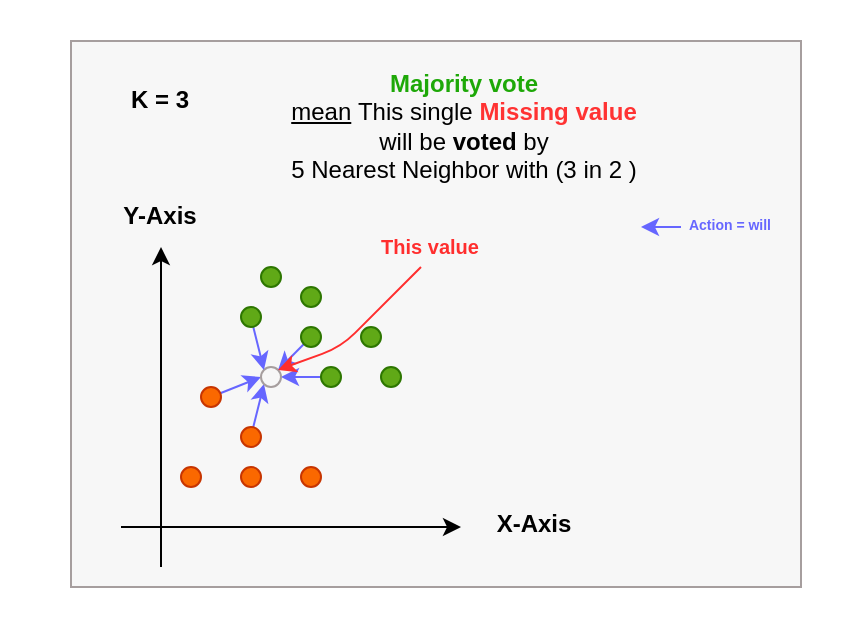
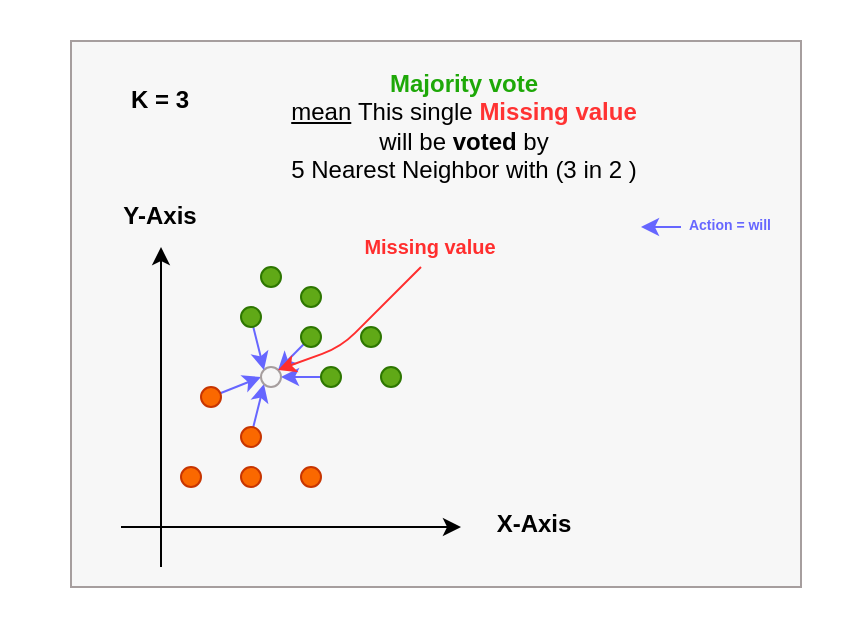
node "This value": label "This value" -> "Missing value"
